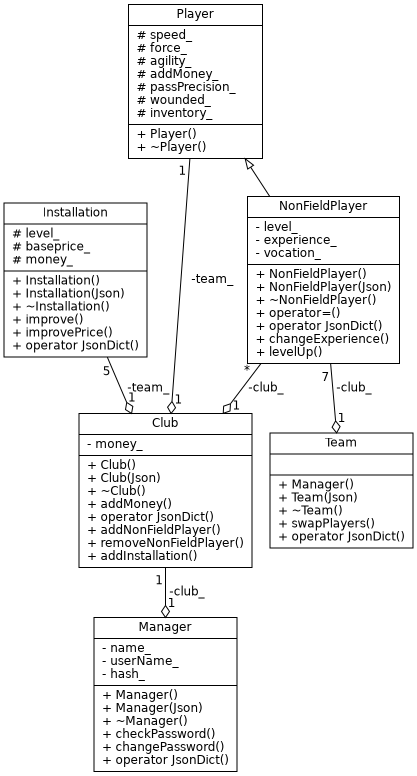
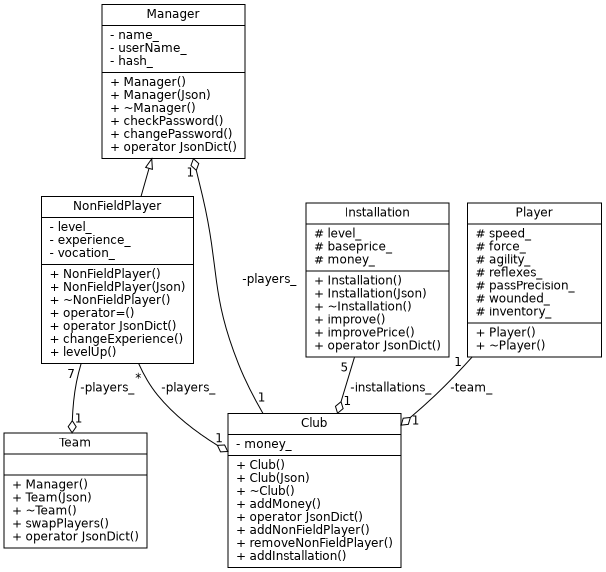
node "Player": text "# addMoney_" -> "# reflexes_"
edge "NonFieldPlayer" -> "Player": now "NonFieldPlayer" -> "Manager"
edge "Installation" -> "Club": label " -team_" -> " -installations_"
edge "NonFieldPlayer" -> "Club": label " -club_" -> " -players_"
edge "NonFieldPlayer" -> "Team": label " -club_" -> " -players_"
edge "Club" -> "Manager": label " -club_" -> " -players_"
